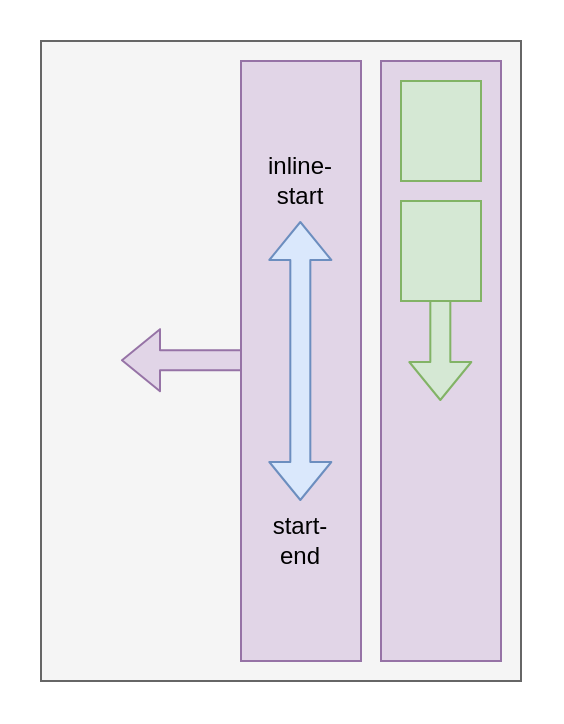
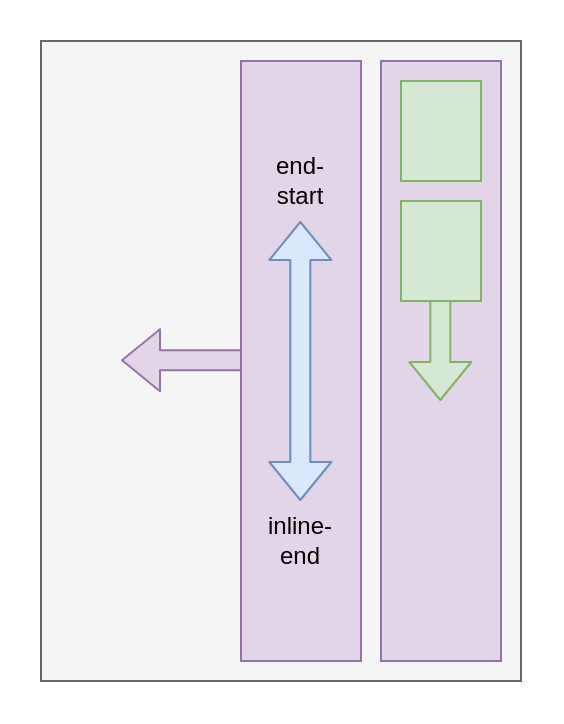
node "inline-start": label "inline-start" -> "end-start"
node "start-end": label "start-end" -> "inline-end"
